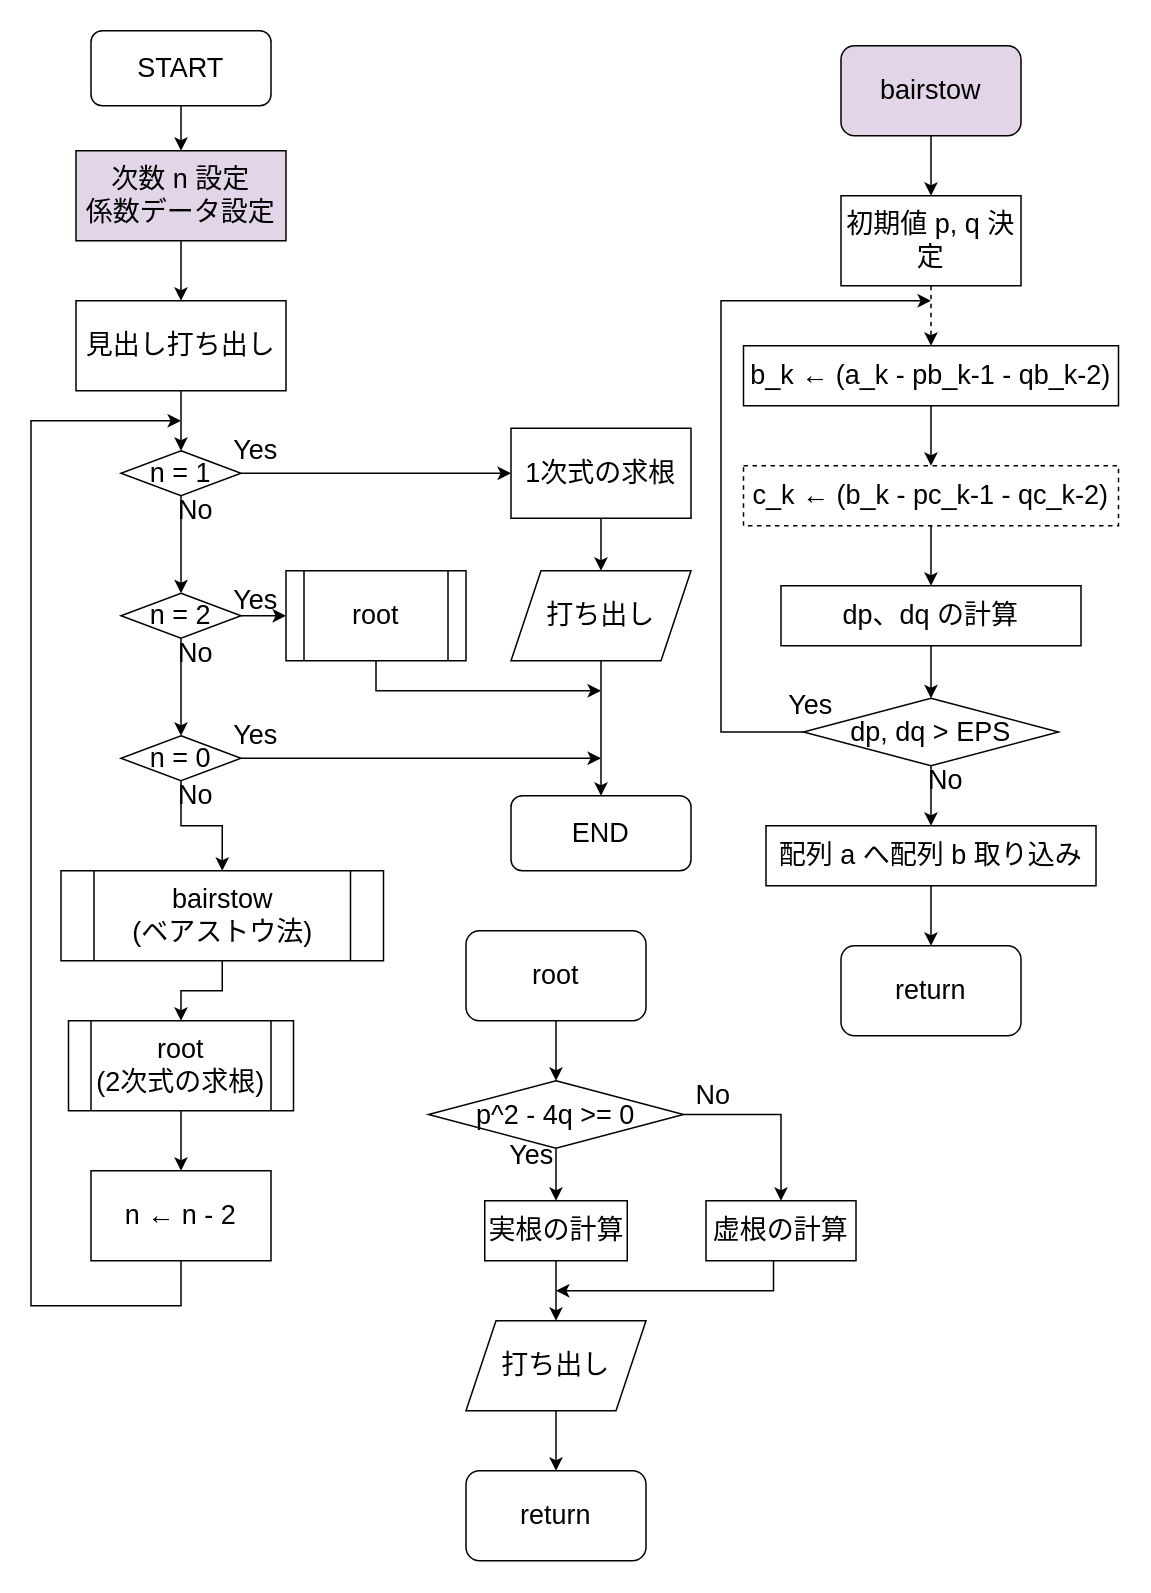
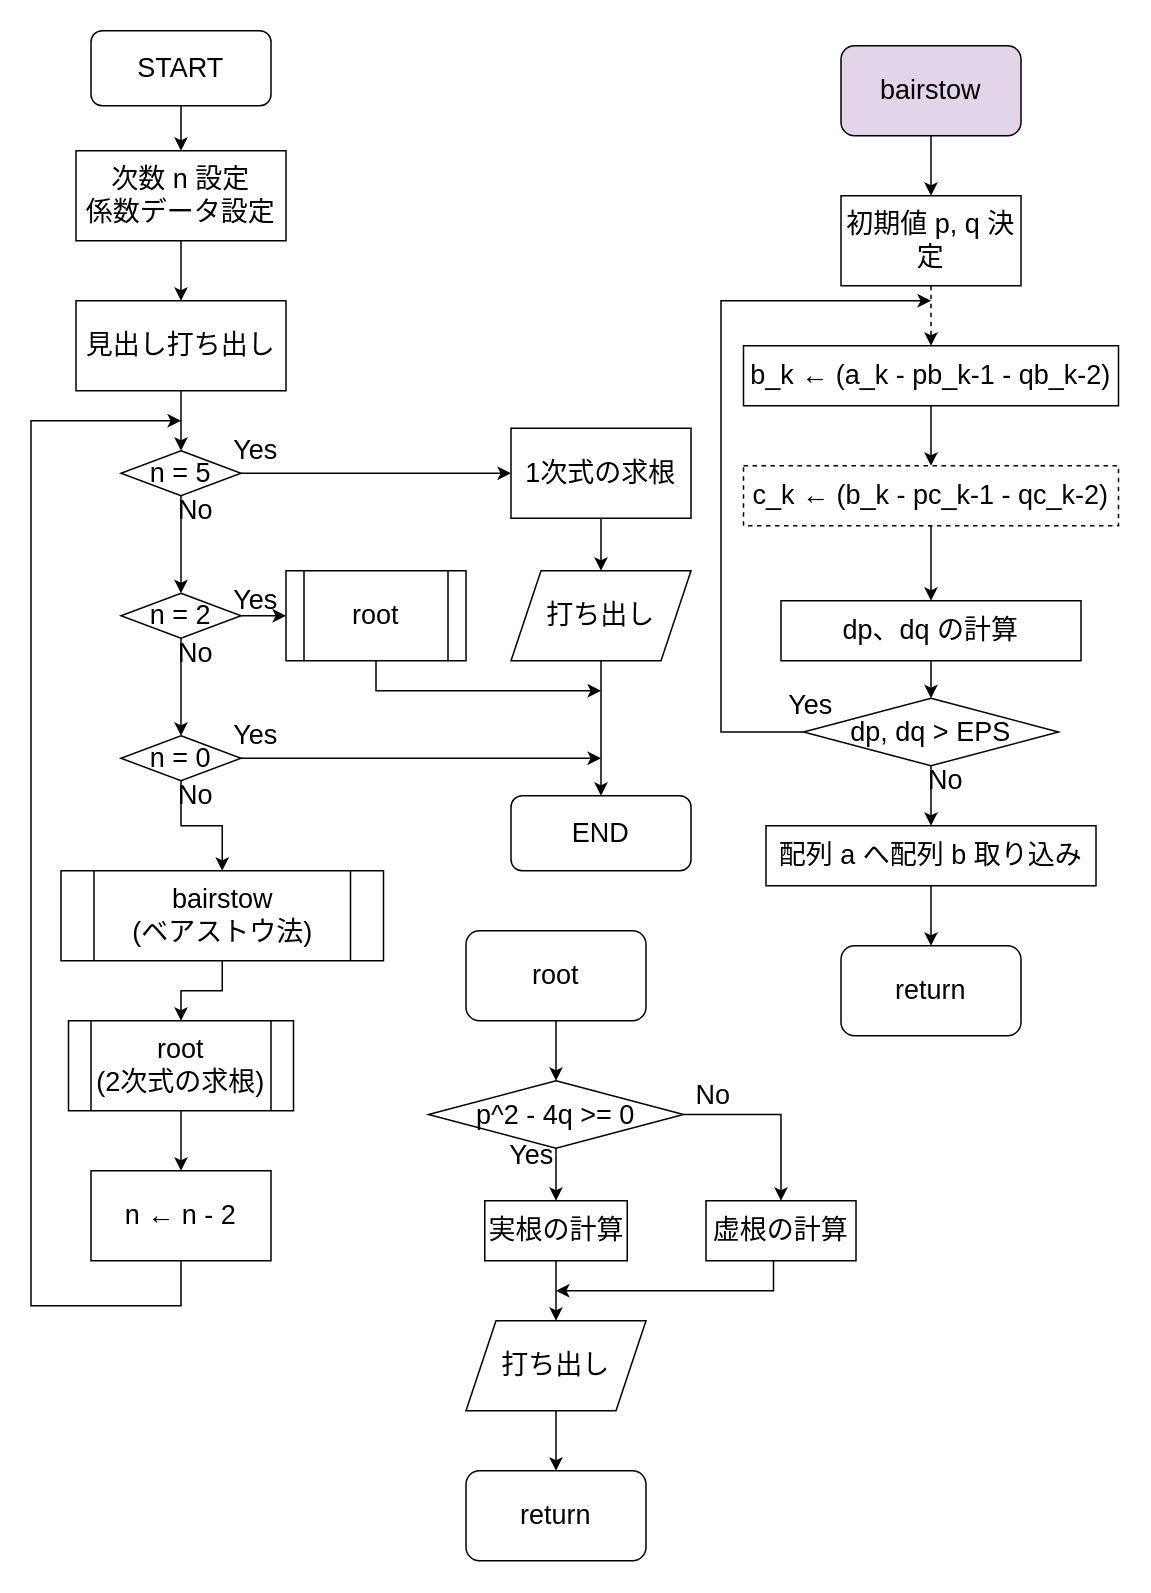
node "次数 n 設定係数データ設定": fillcolor #e1d5e7 -> #ffffff
node "n = 1": label "n = 1" -> "n = 5"
node "dp、dq の計算": moved (931, 616) -> (931, 631)
